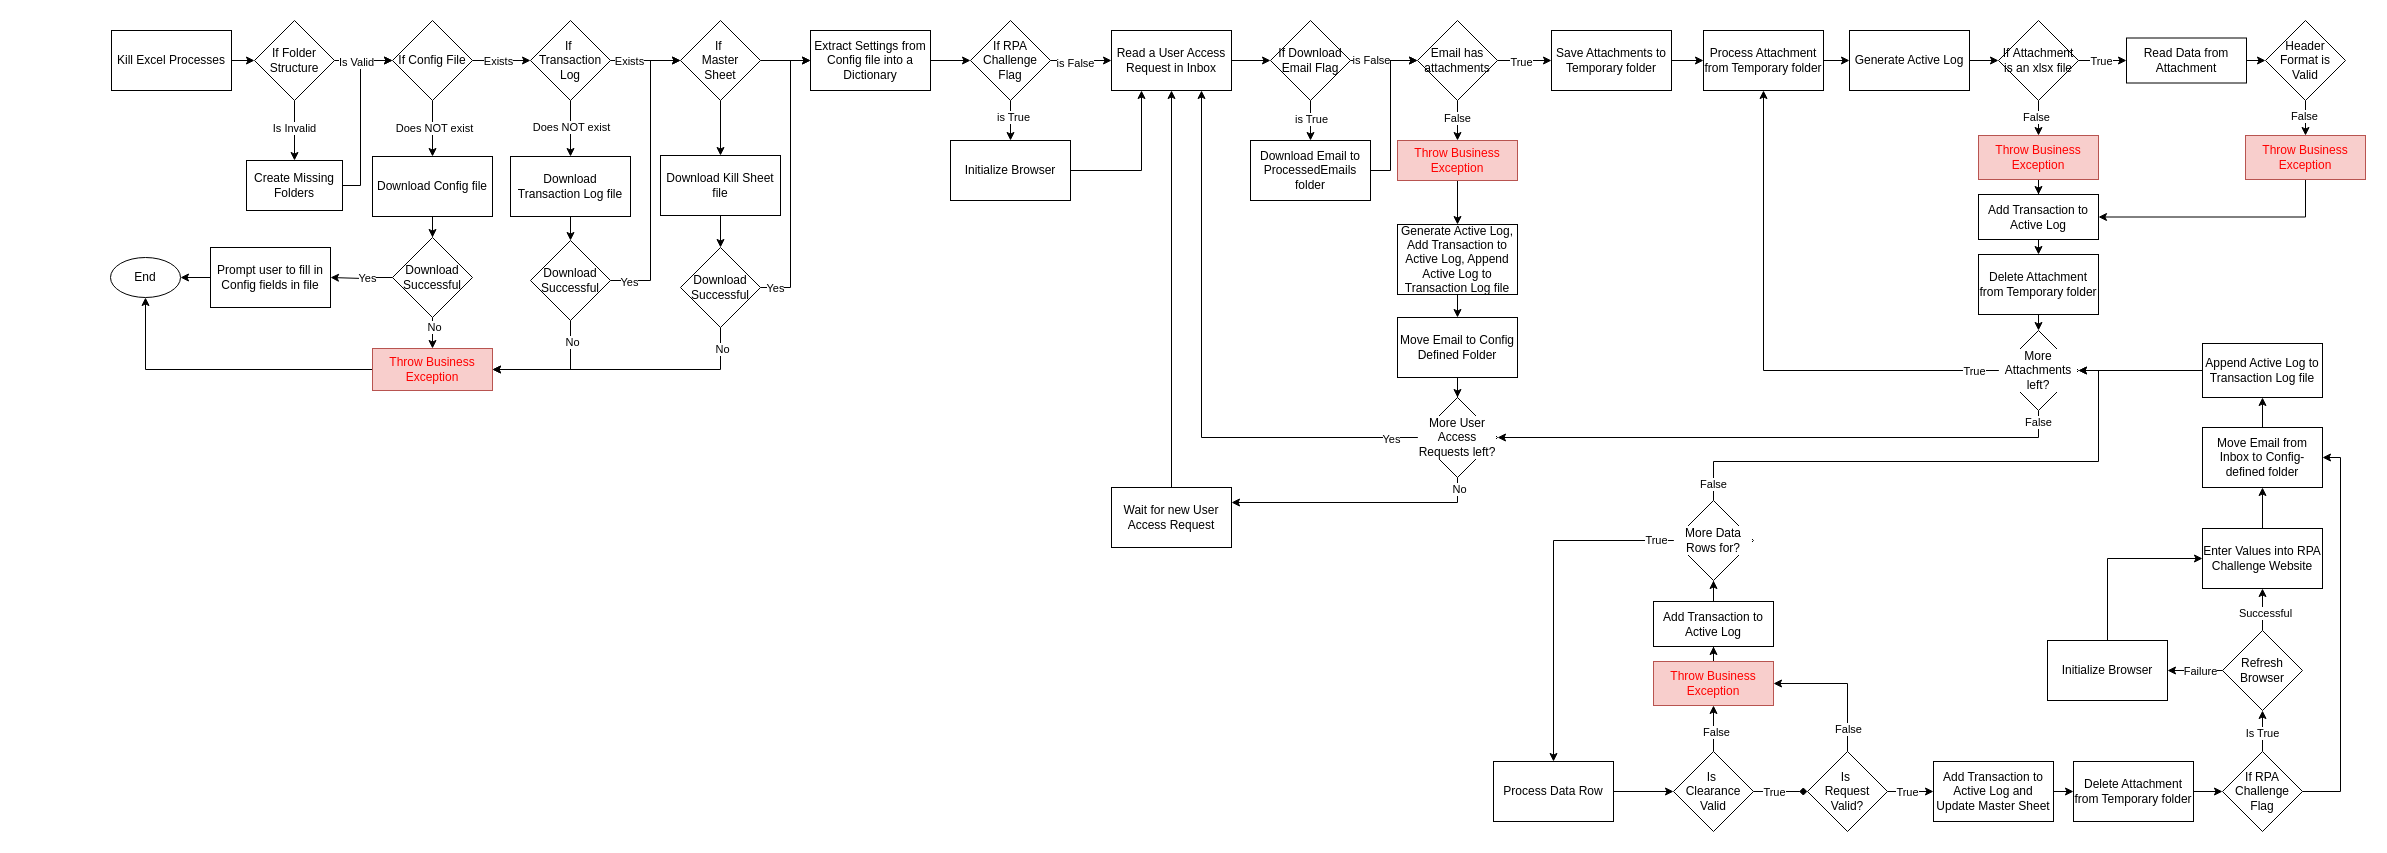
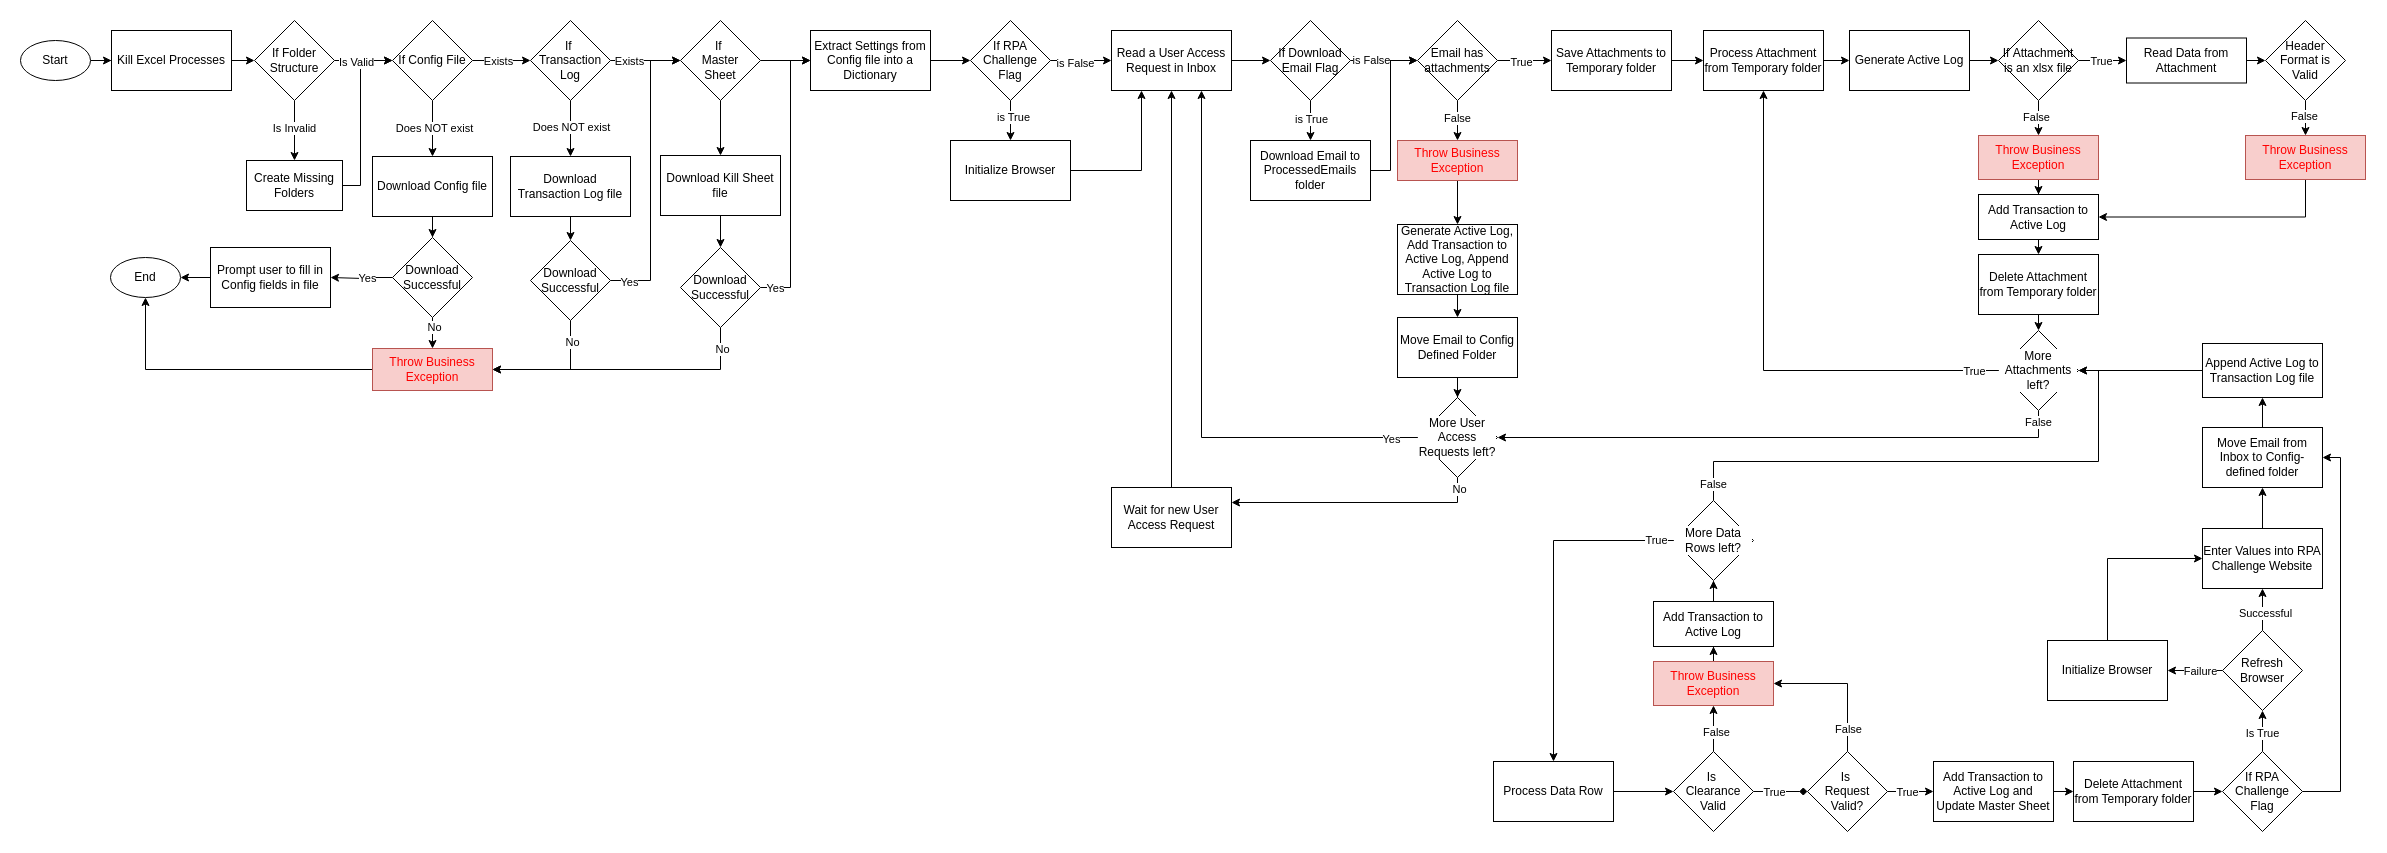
node "Start": added
edge "Start" -> "Kill Excel Processes": added
node "More Data Rows for?": label "More Data Rows for?" -> "More Data Rows left?"
